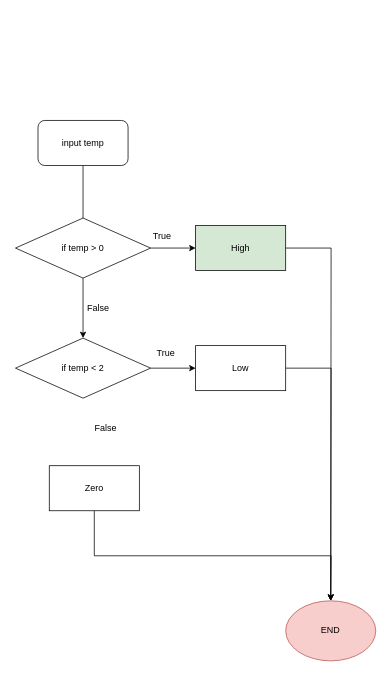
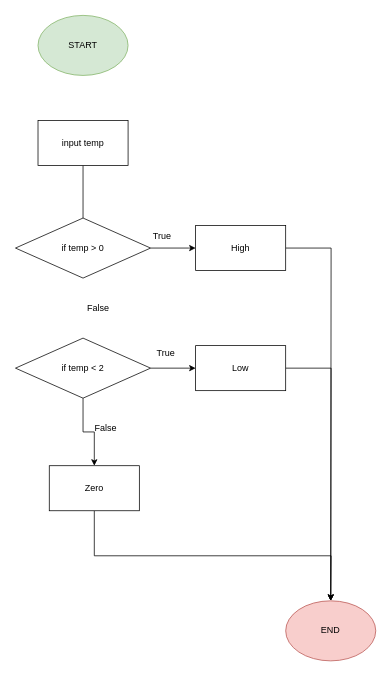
node "START": added
node "input temp": shape rounded rectangle -> rectangle
node "High": fillcolor #d5e8d4 -> #ffffff
edge "if temp > 0" -> "if temp < 2": removed
edge "if temp < 2" -> "Zero": added
